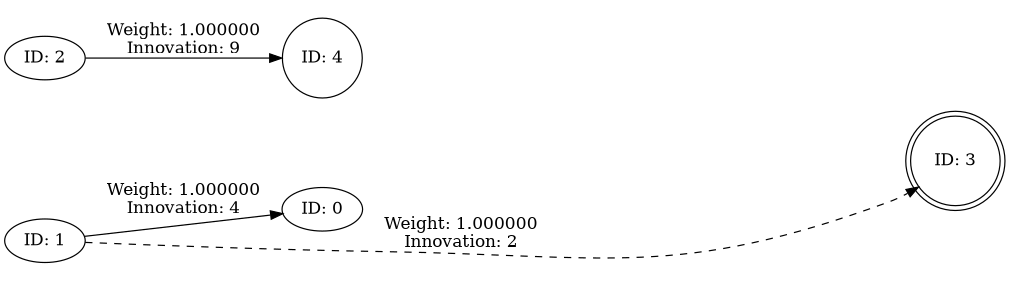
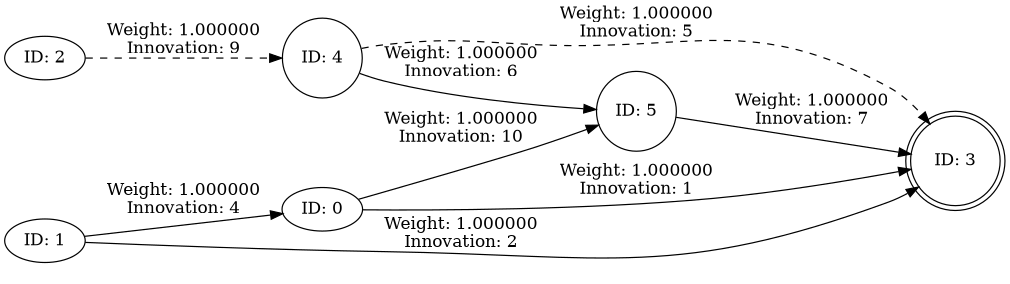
edge "ID: 4" -> "ID: 3": added, label "Weight: 1.000000 Innovation: 5"
edge "ID: 2" -> "ID: 4": style solid -> dashed
node "ID: 5": added
edge "ID: 0" -> "ID: 3": added, label "Weight: 1.000000 Innovation: 1"
edge "ID: 1" -> "ID: 3": style dashed -> solid
